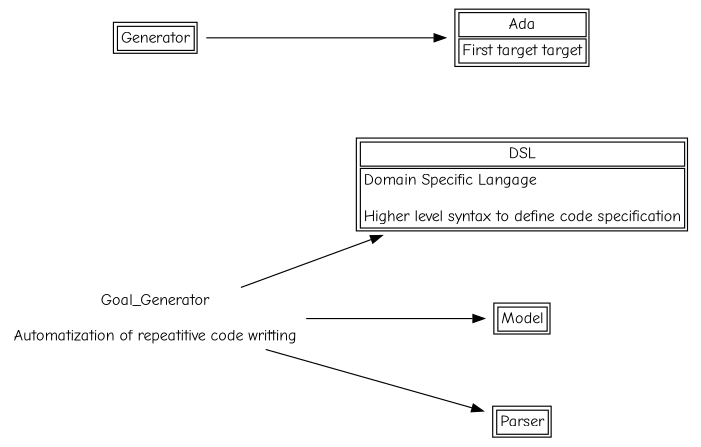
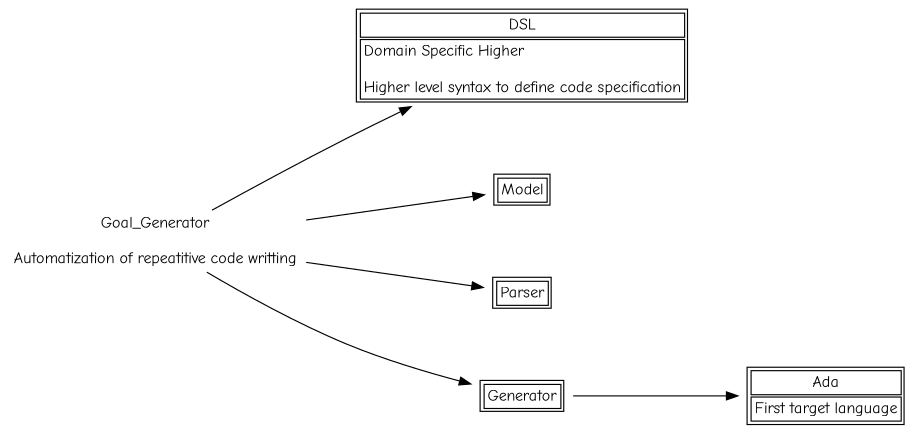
node "Ada": text "First target target" -> "First target language"
node "DSL": text "Domain Specific Langage" -> "Domain Specific Higher"
edge "Goal_Generator Automatization of repeatitive code writting" -> "Generator": added
